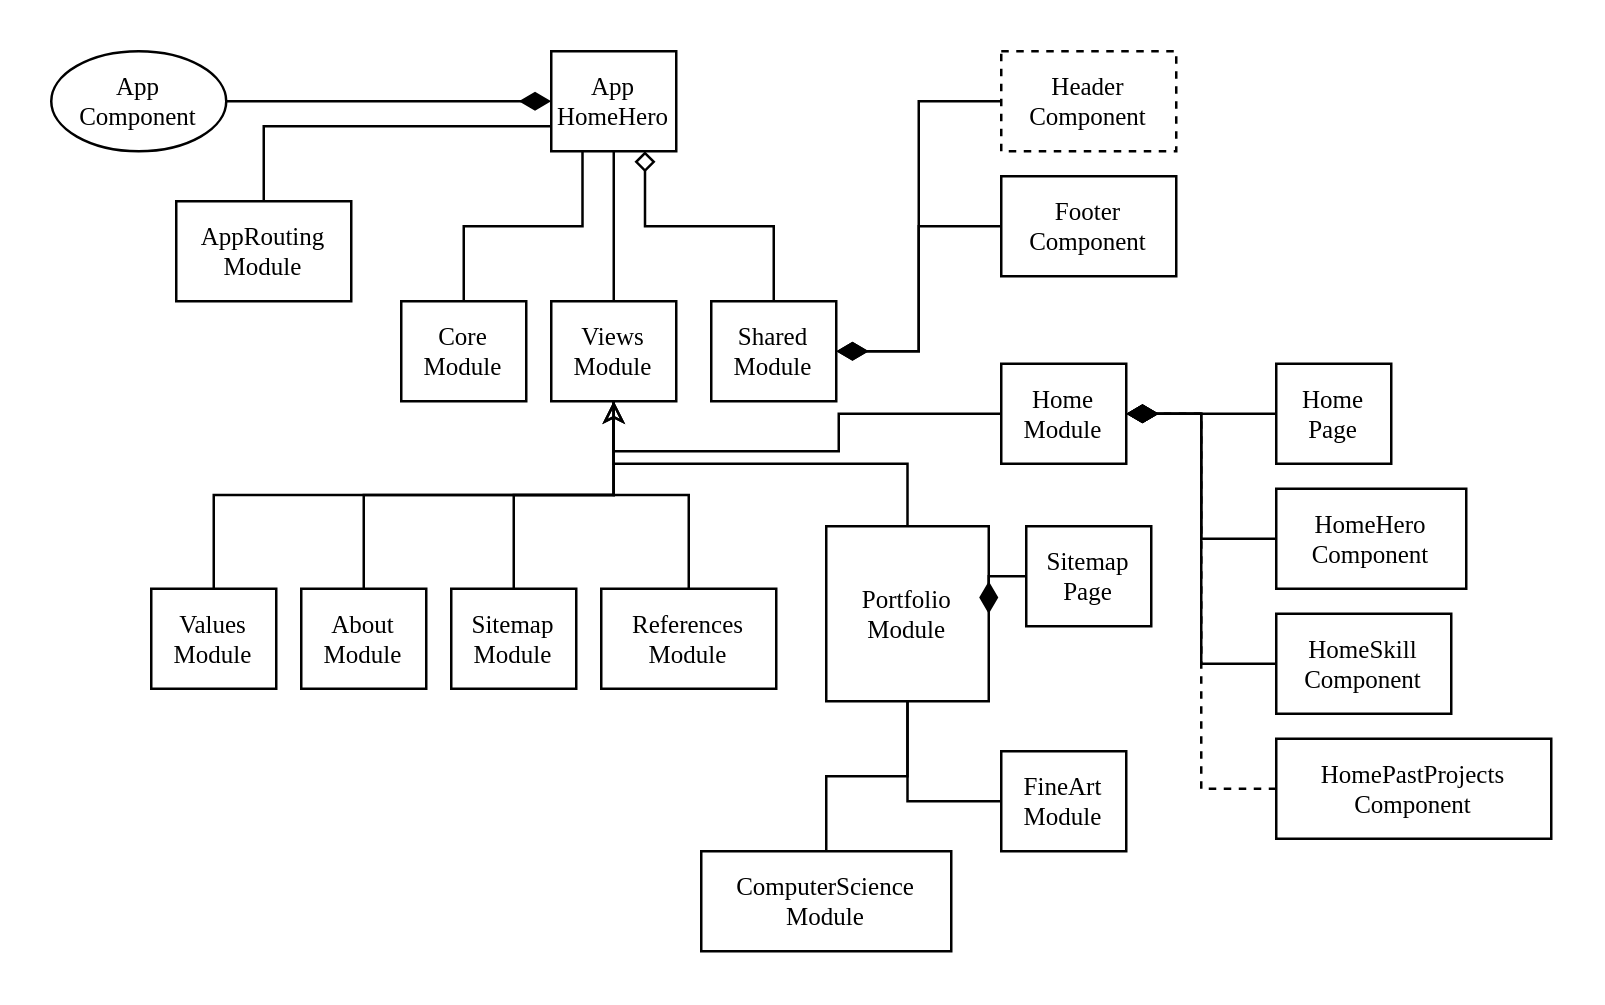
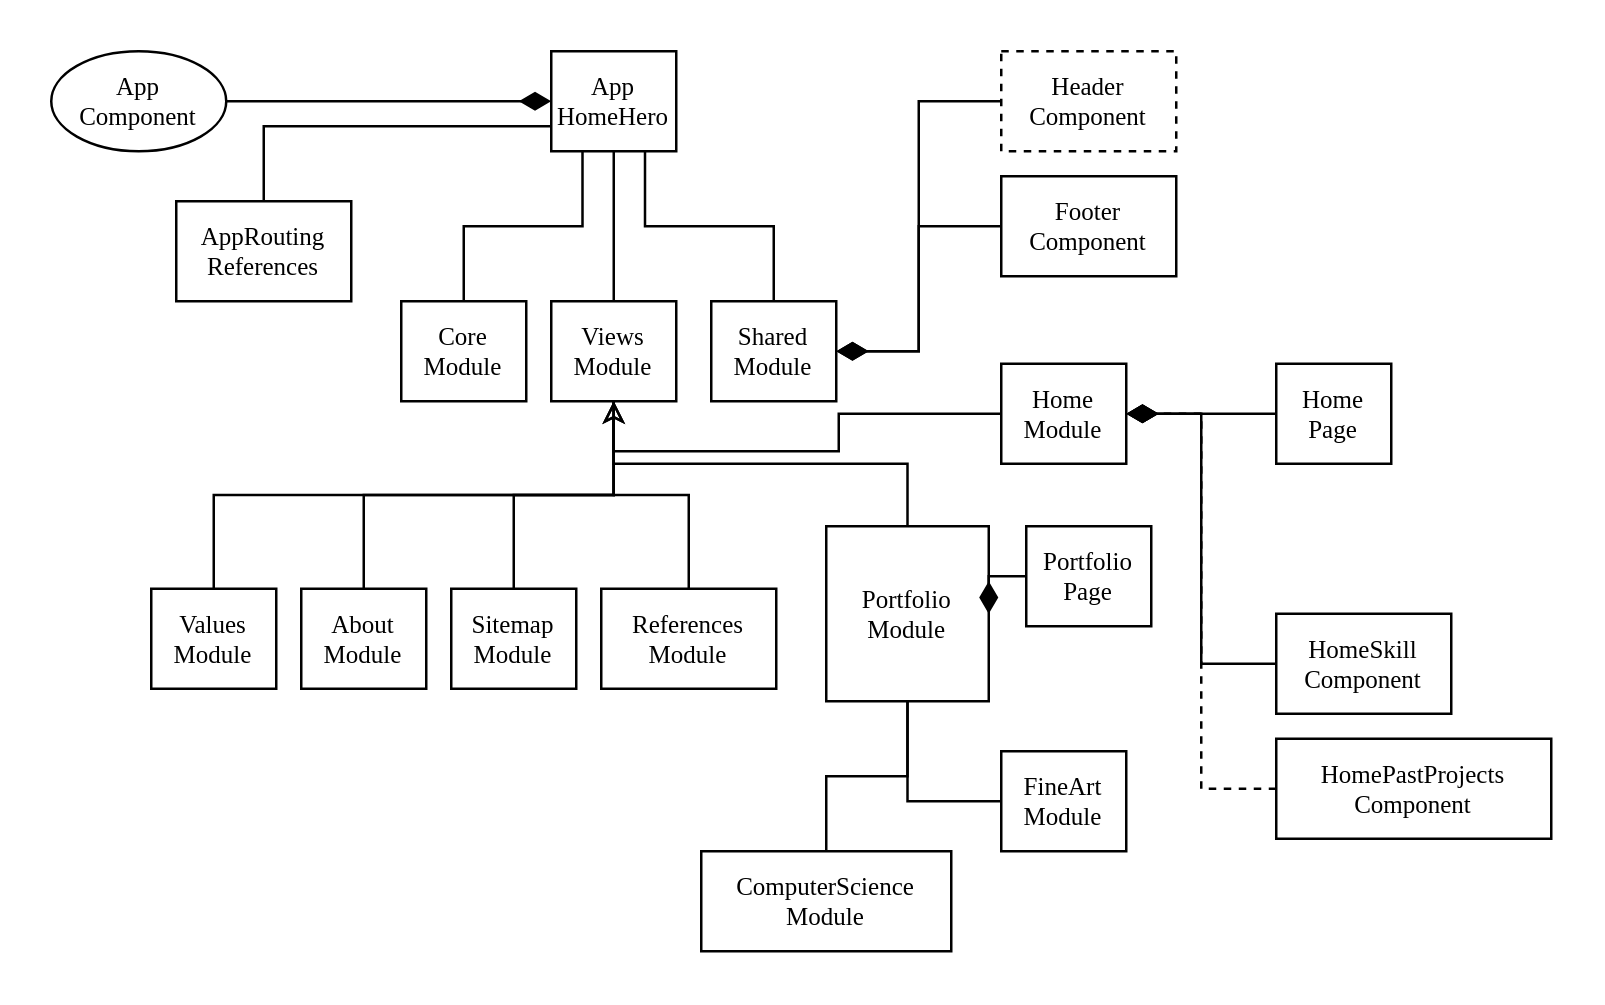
edge "Shared Module" -> "App HomeHero": arrowhead diamond -> none
node "AppRouting Module": label "AppRouting Module" -> "AppRouting References"
edge "HomeHero Component" -> "Home Module": removed
node "HomeHero Component": removed
node "Sitemap Page": label "Sitemap Page" -> "Portfolio Page"
